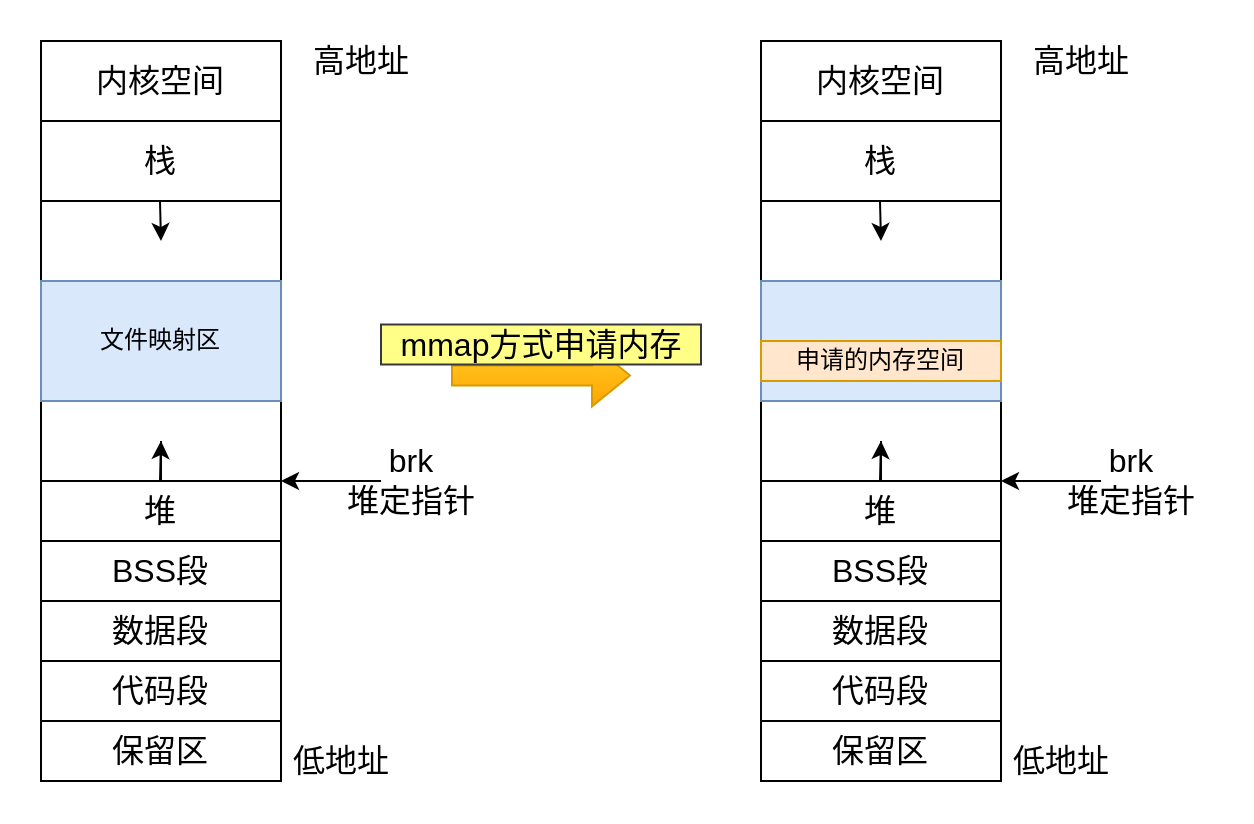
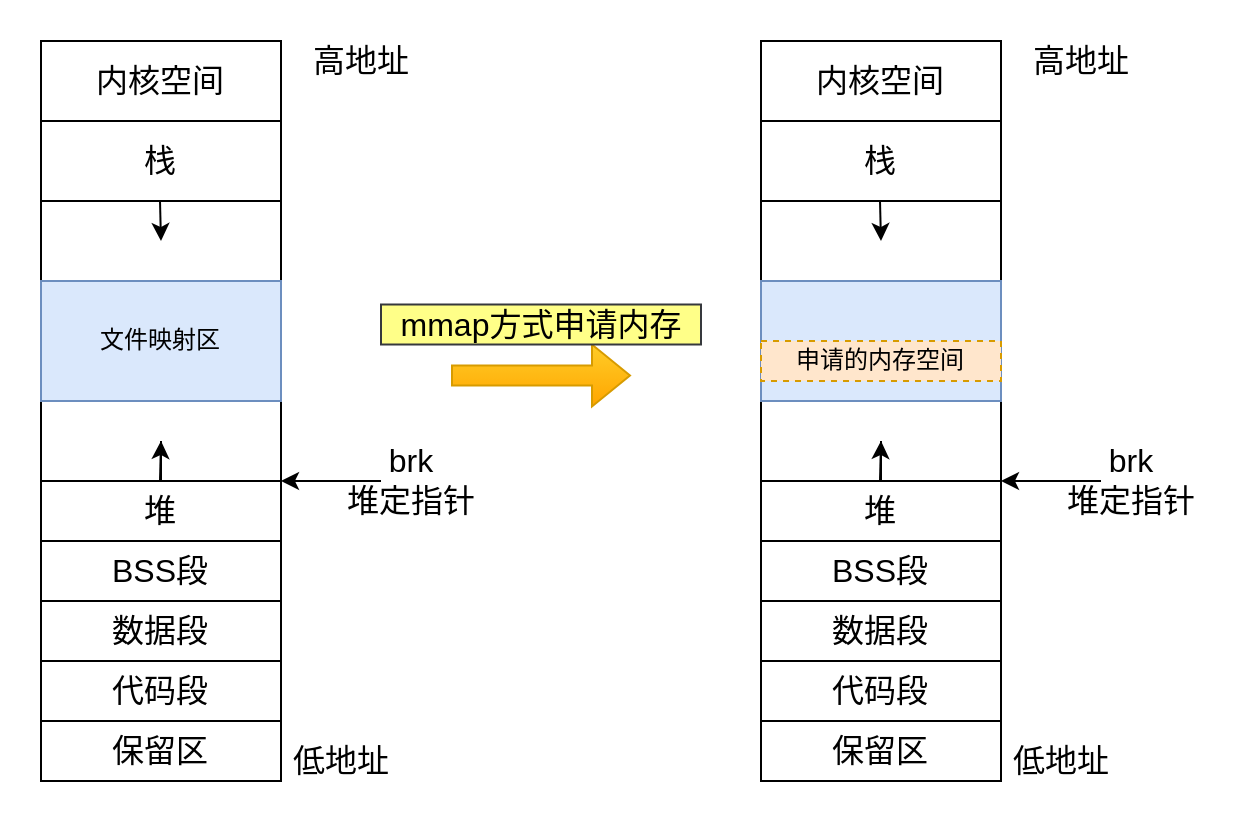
node "mmap方式申请内存": moved (541, 345) -> (541, 325)
node "申请的内存空间": style solid -> dashed
